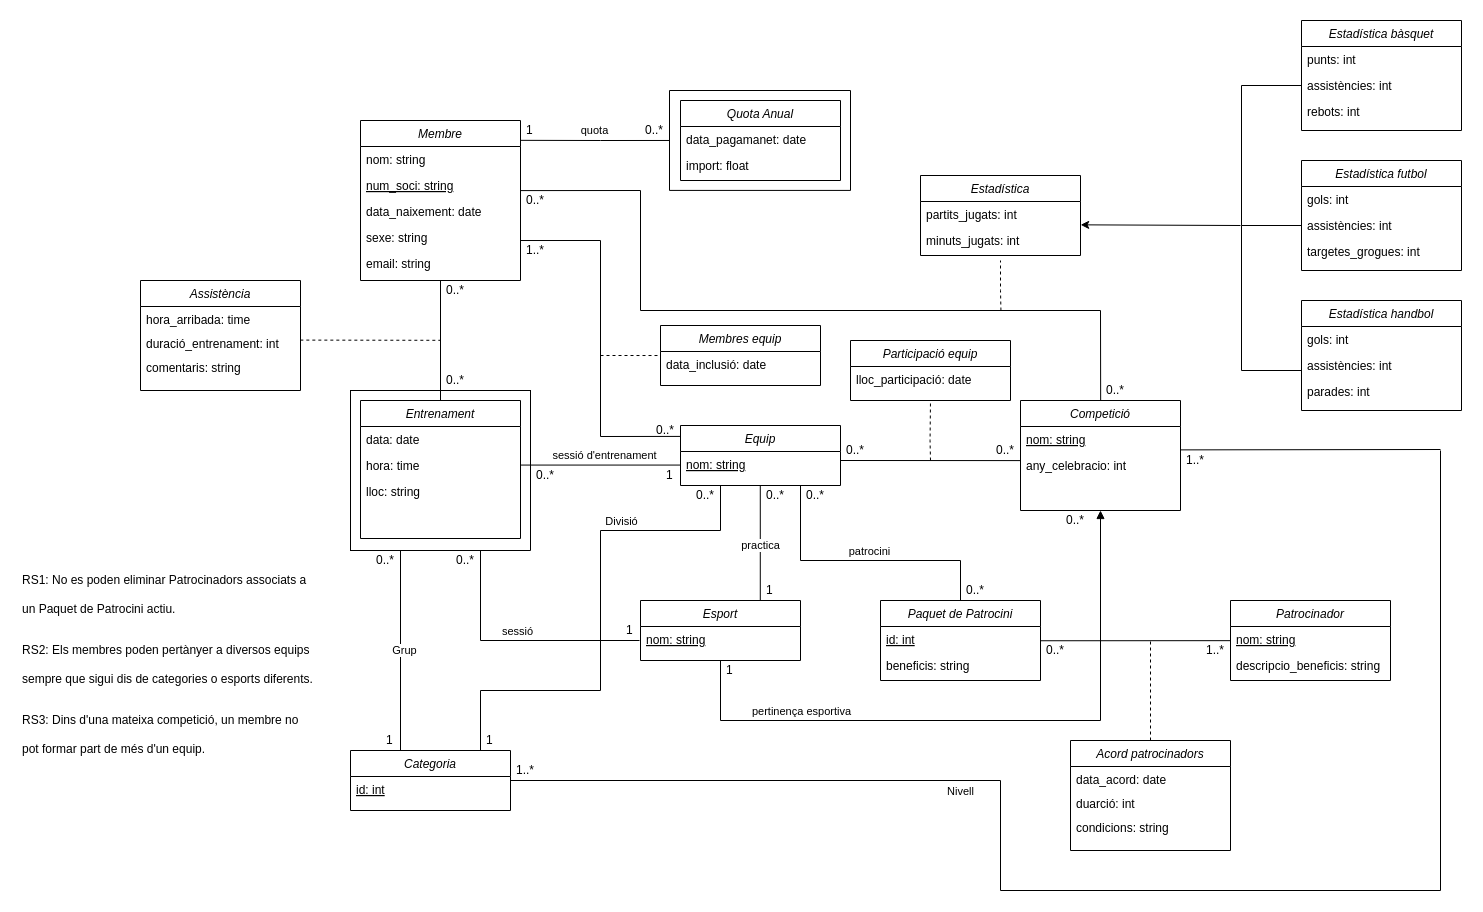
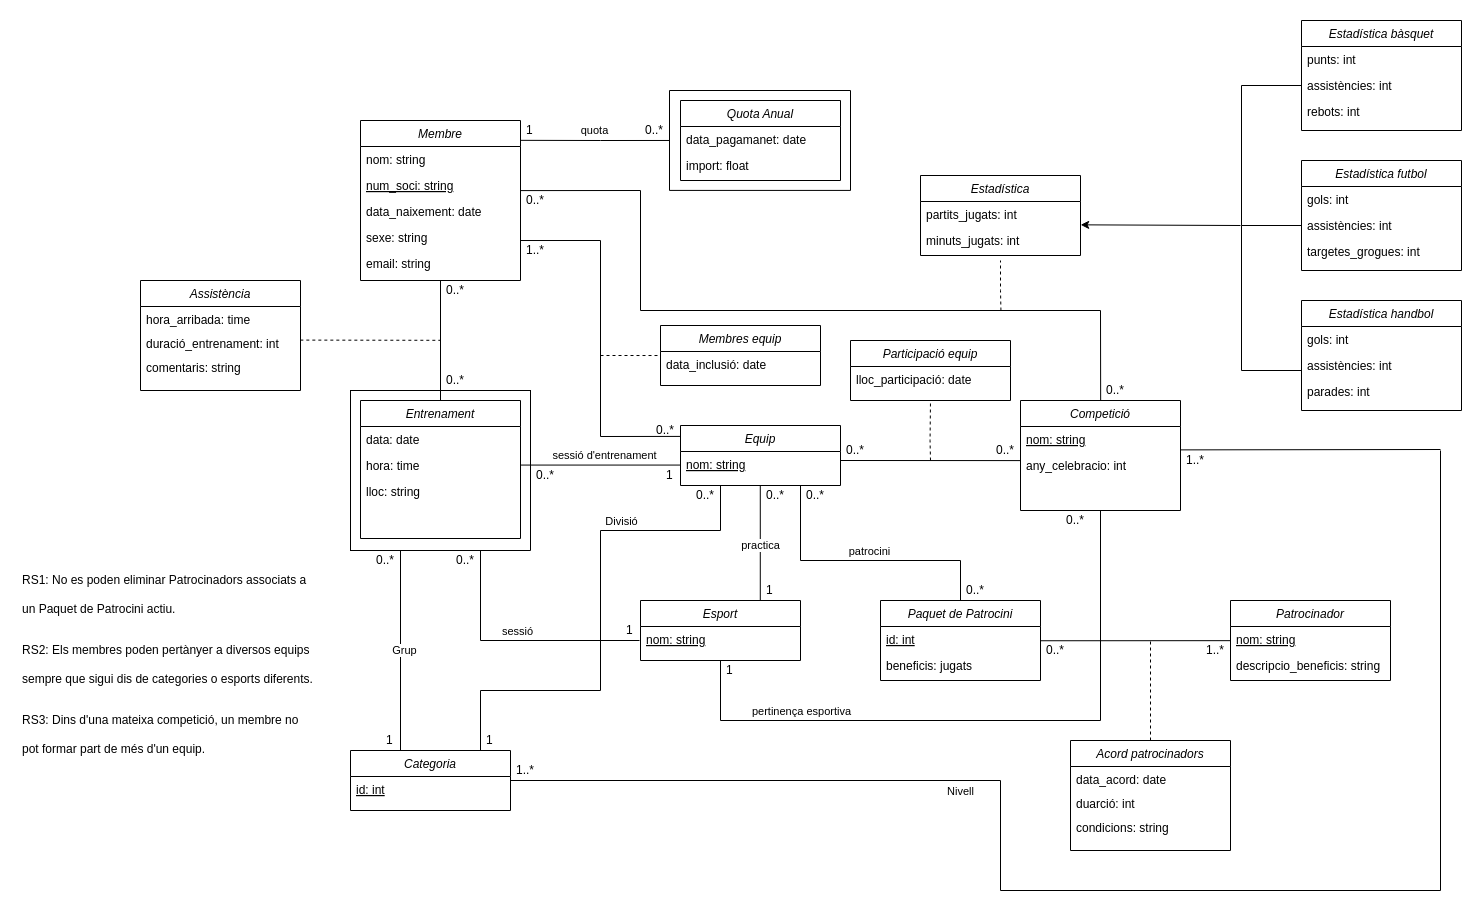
edge "Esport" -> "Competició": arrowhead block -> none
node "beneficis: string": label "beneficis: string" -> "beneficis: jugats"
